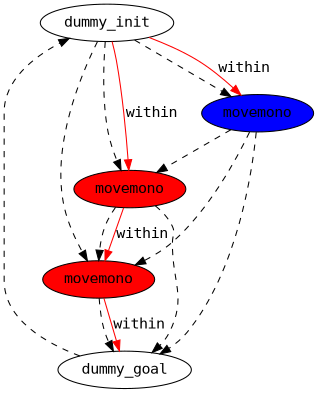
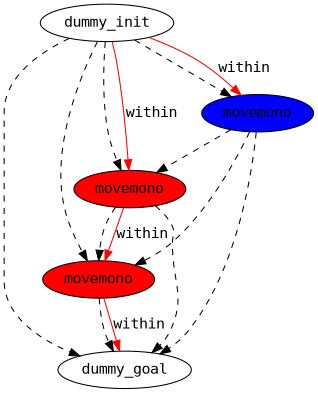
edge "dummy_goal" -> "dummy_init": reversed
